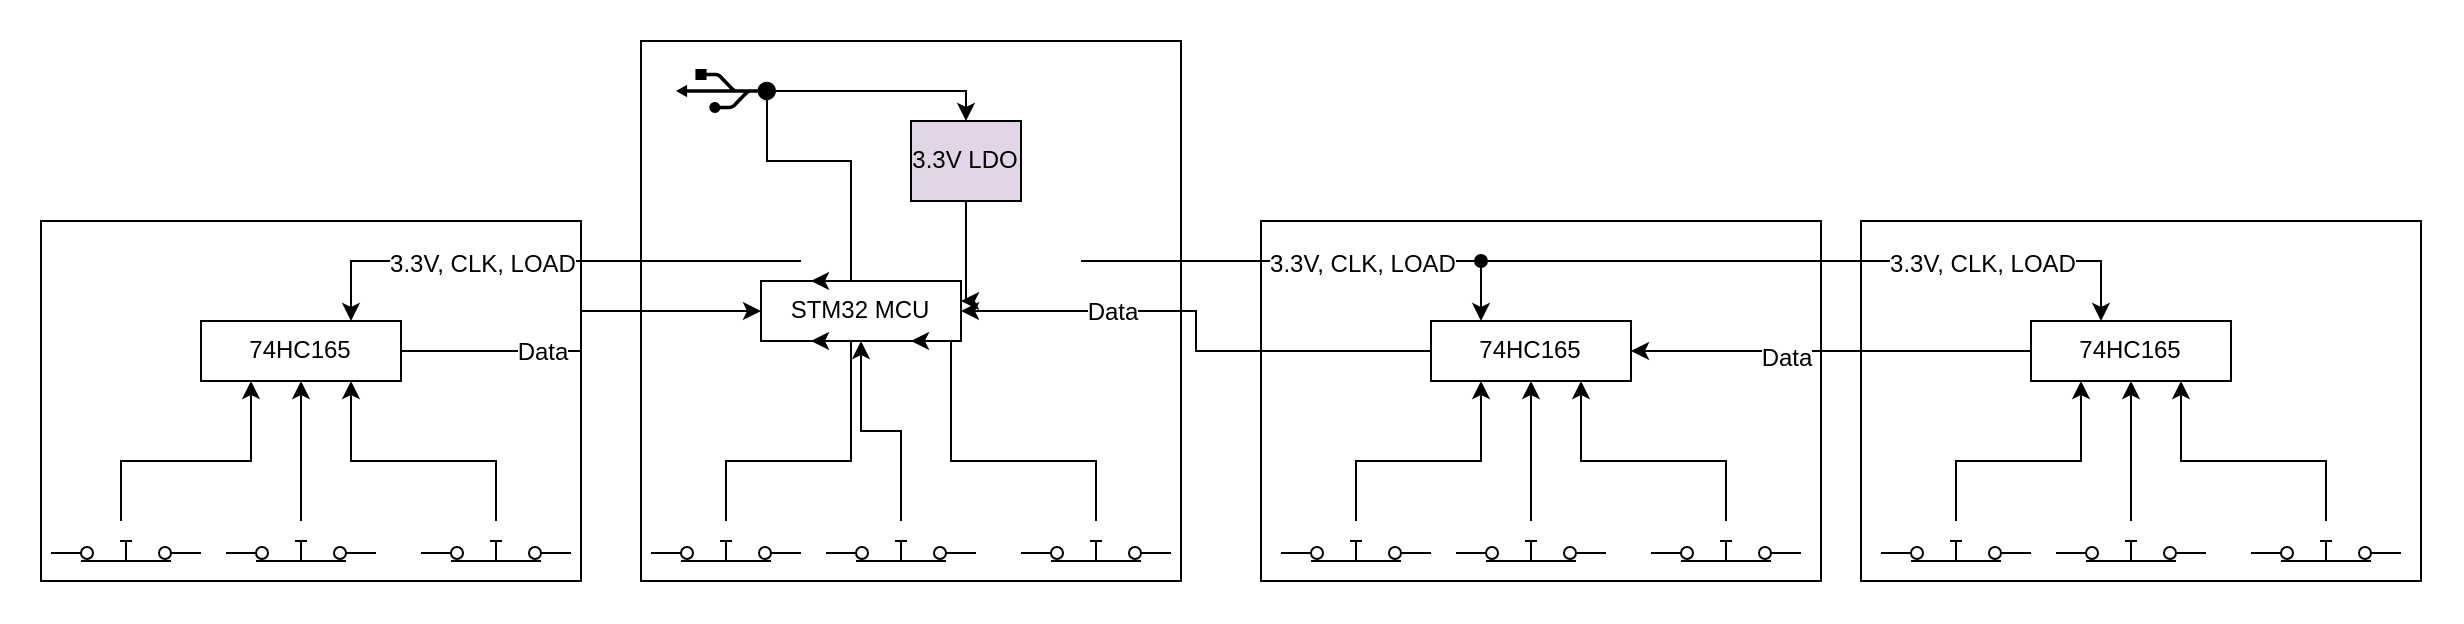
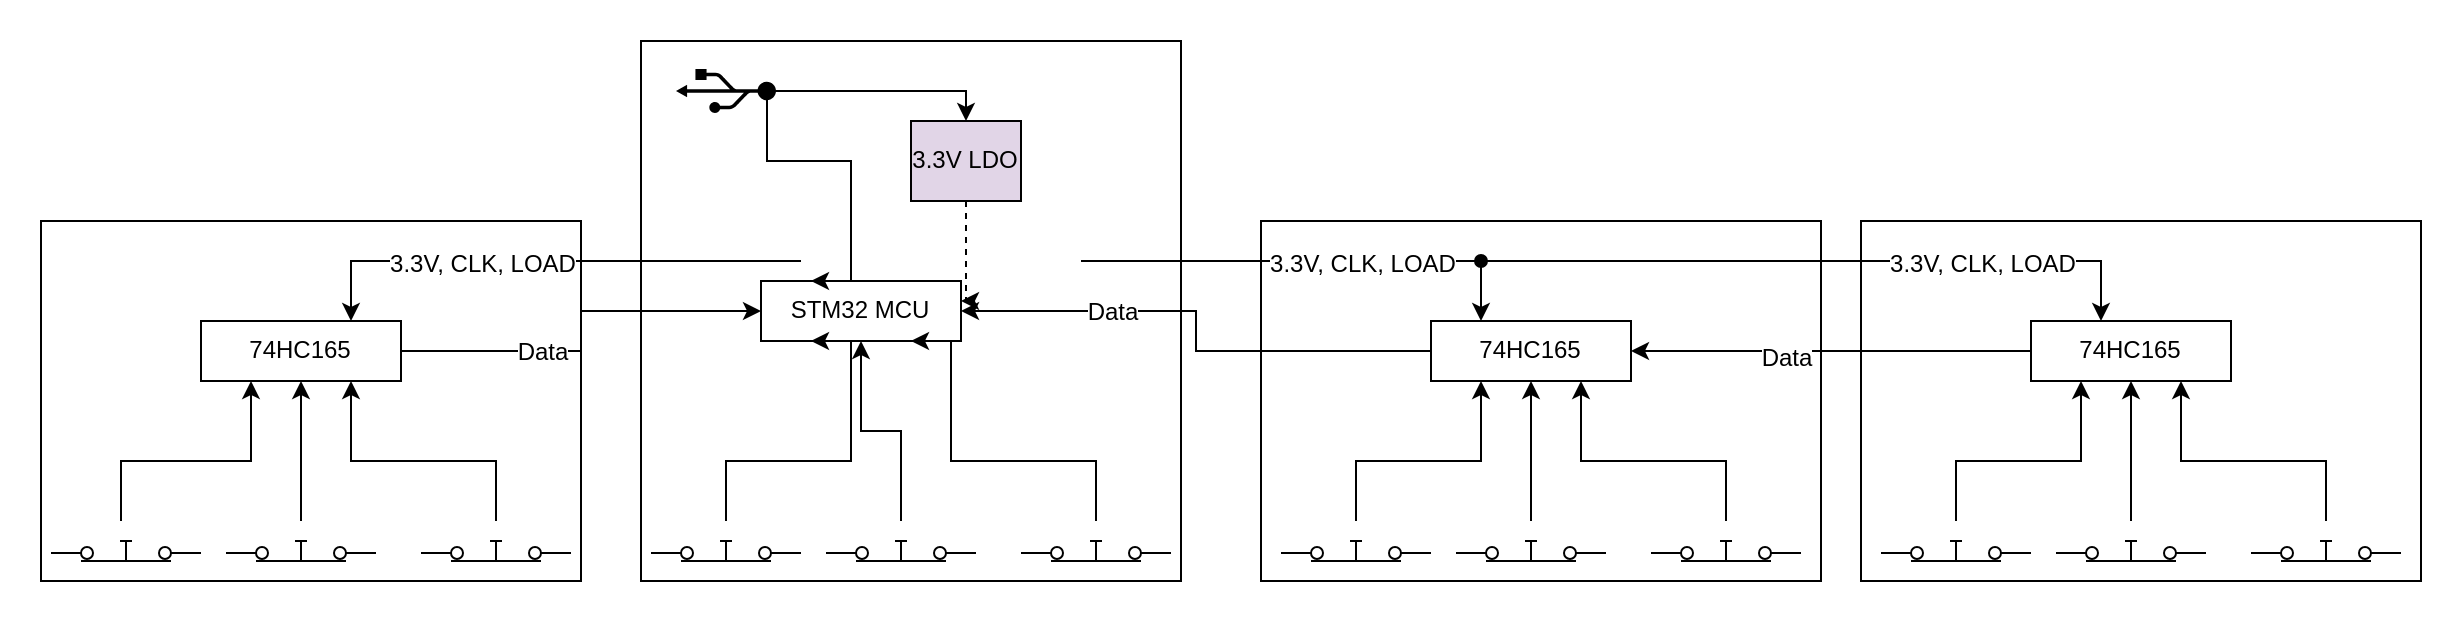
edge "3.3V LDO" -> "STM32 MCU": style solid -> dashed
